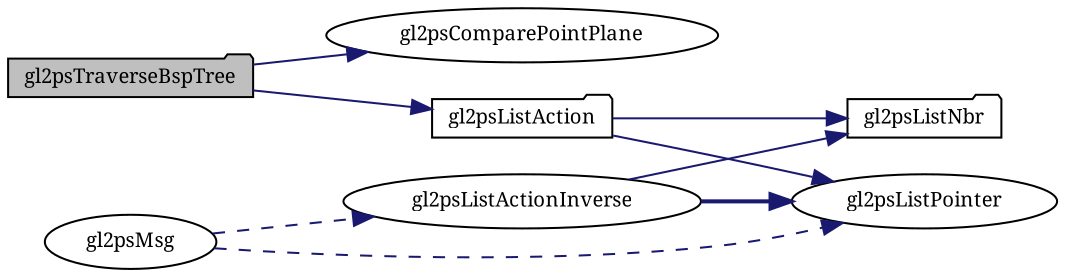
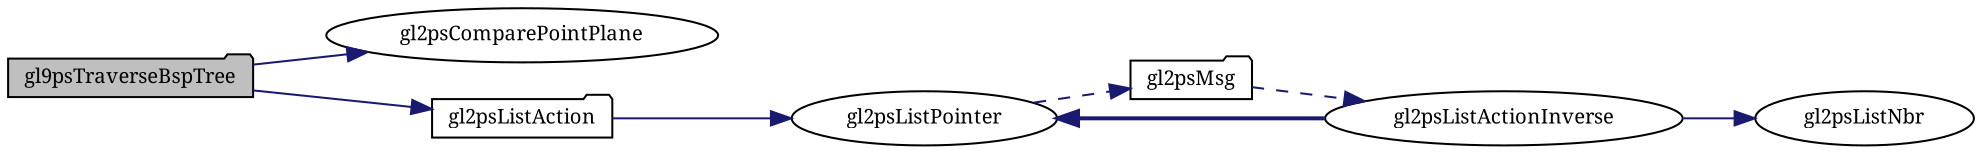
node "gl2psTraverseBspTree": label "gl2psTraverseBspTree" -> "gl9psTraverseBspTree"
edge "gl2psListAction" -> "gl2psListNbr": removed
node "gl2psListNbr": shape folder -> ellipse
node "gl2psMsg": shape ellipse -> folder
edge "gl2psMsg" -> "gl2psListPointer": reversed
